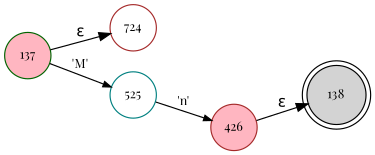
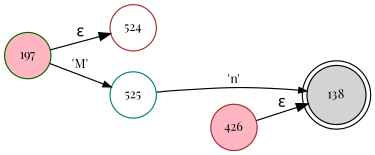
node "724": label "724" -> "524"
node "137": label "137" -> "197"
edge "525" -> "426": now "525" -> "138"
